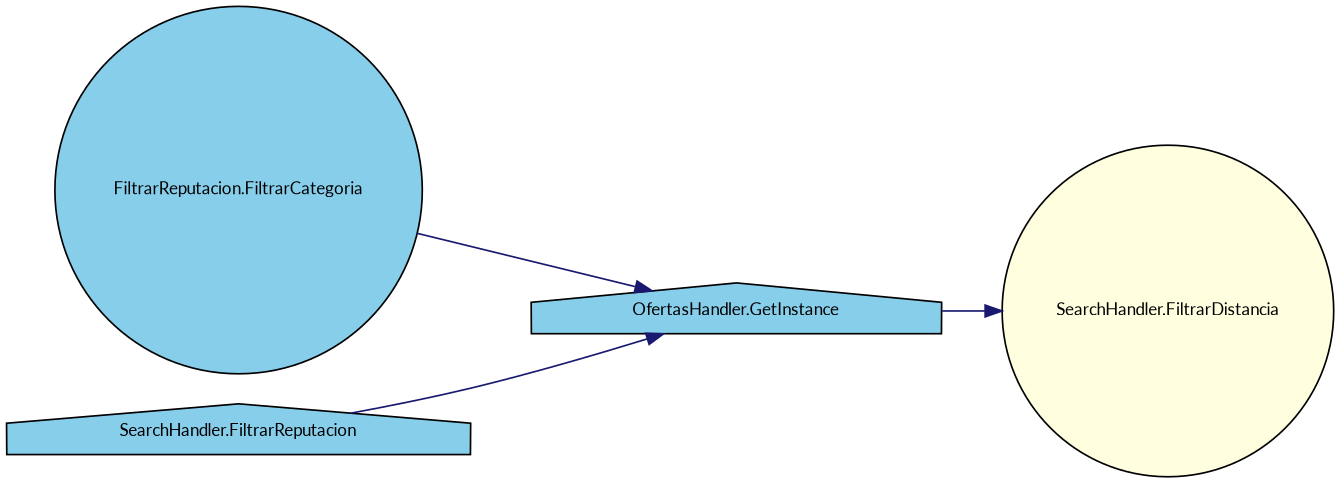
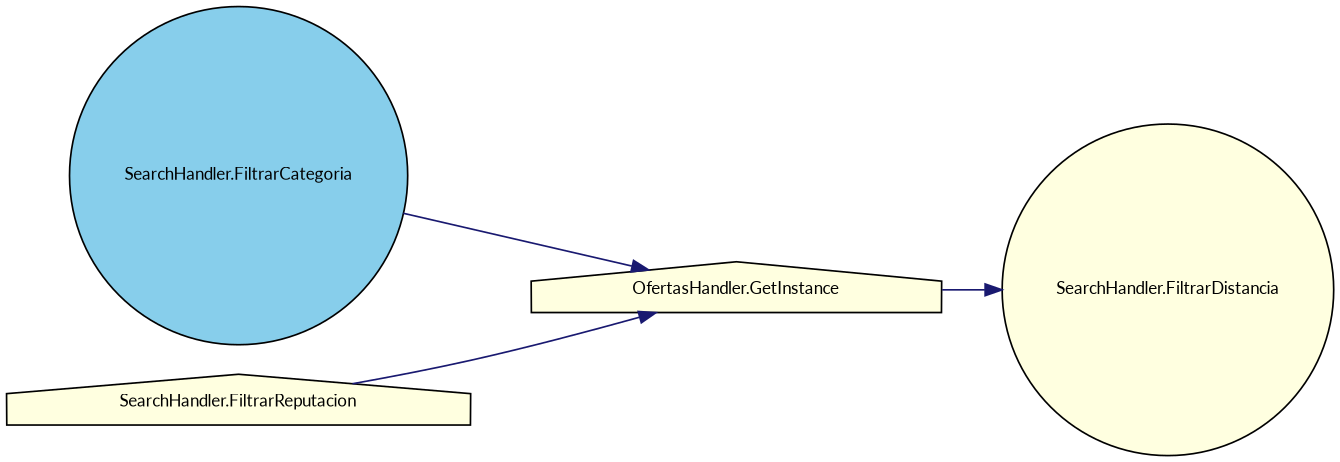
node "FiltrarReputacion.FiltrarCategoria": label "FiltrarReputacion.FiltrarCategoria" -> "SearchHandler.FiltrarCategoria"
node "OfertasHandler.GetInstance": fillcolor skyblue -> lightyellow
node "SearchHandler.FiltrarReputacion": fillcolor skyblue -> lightyellow
